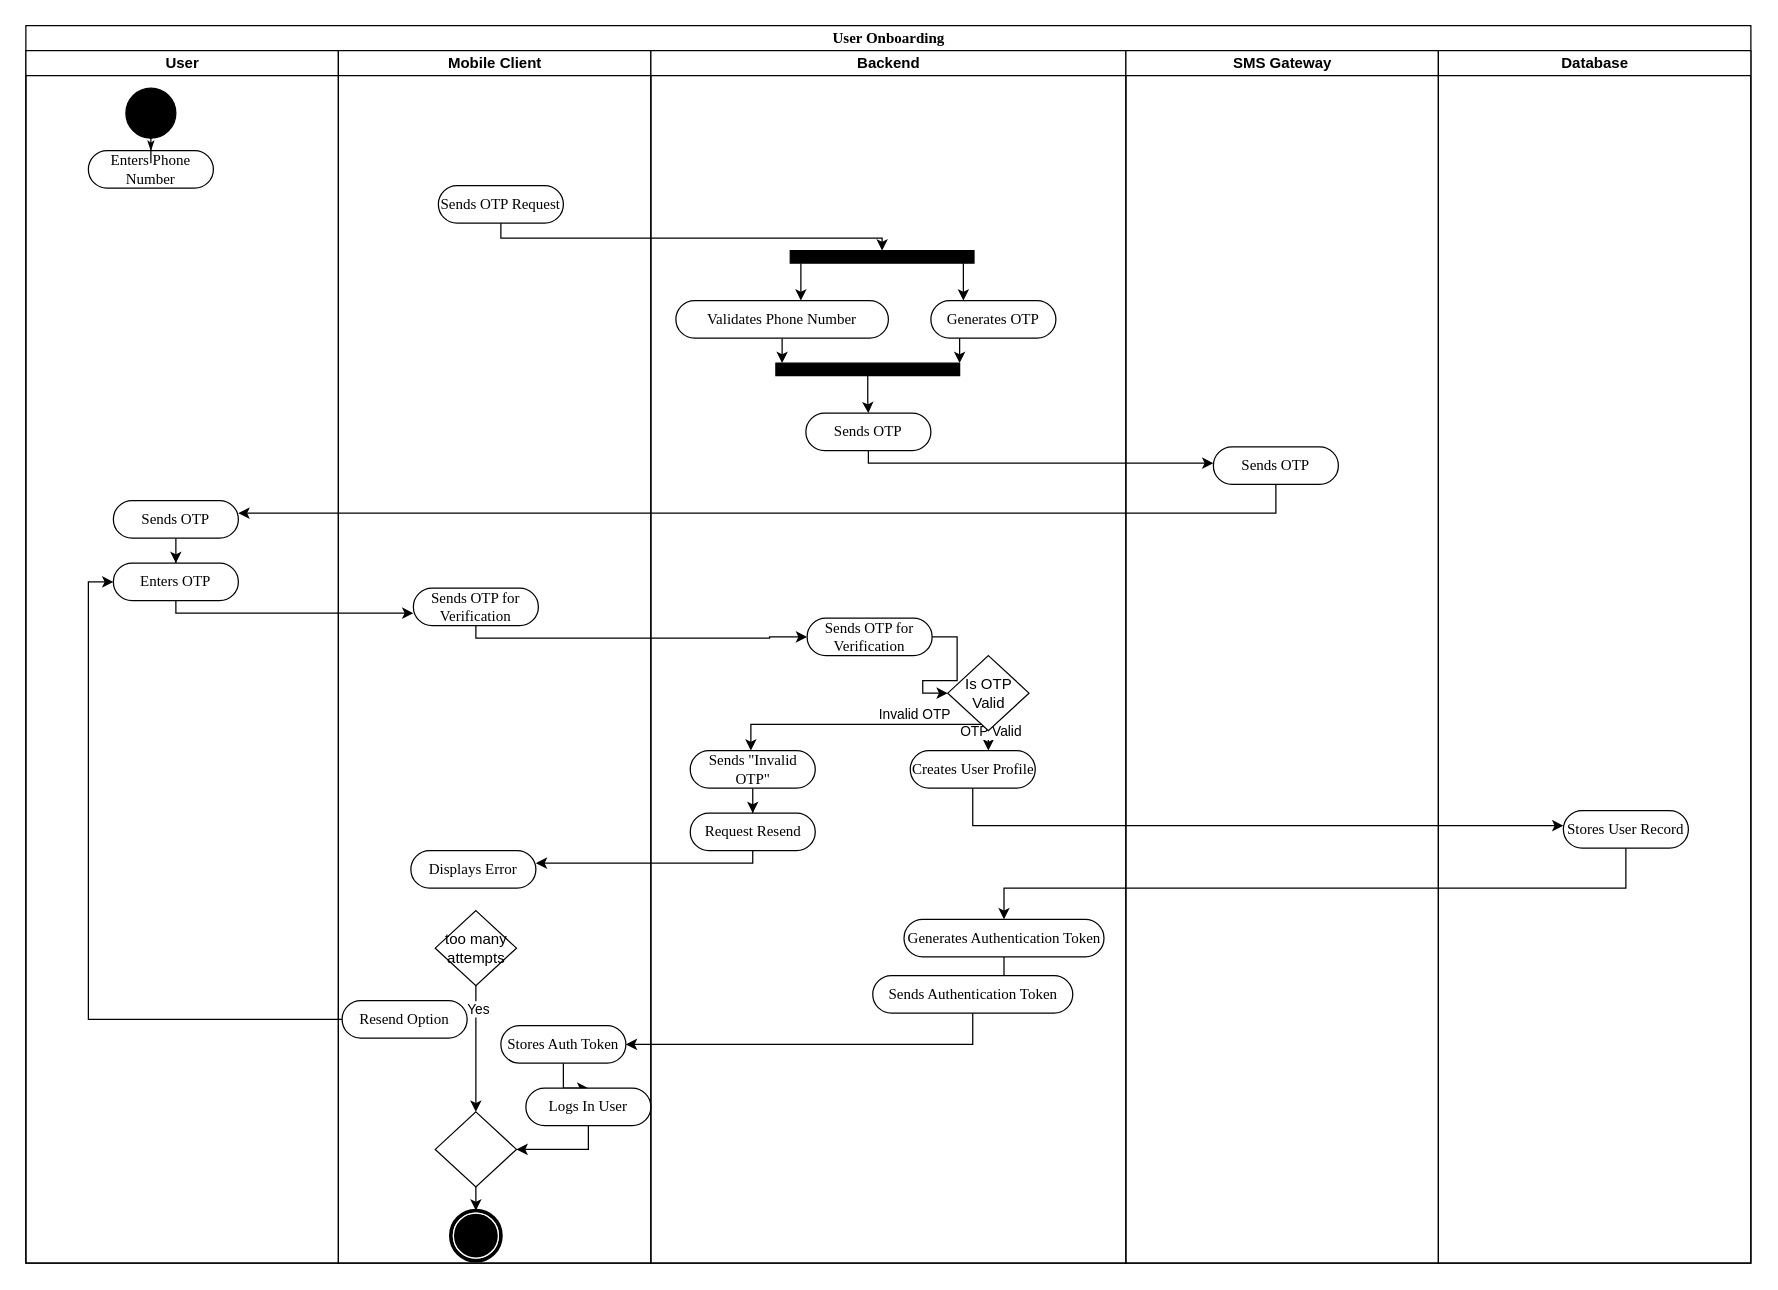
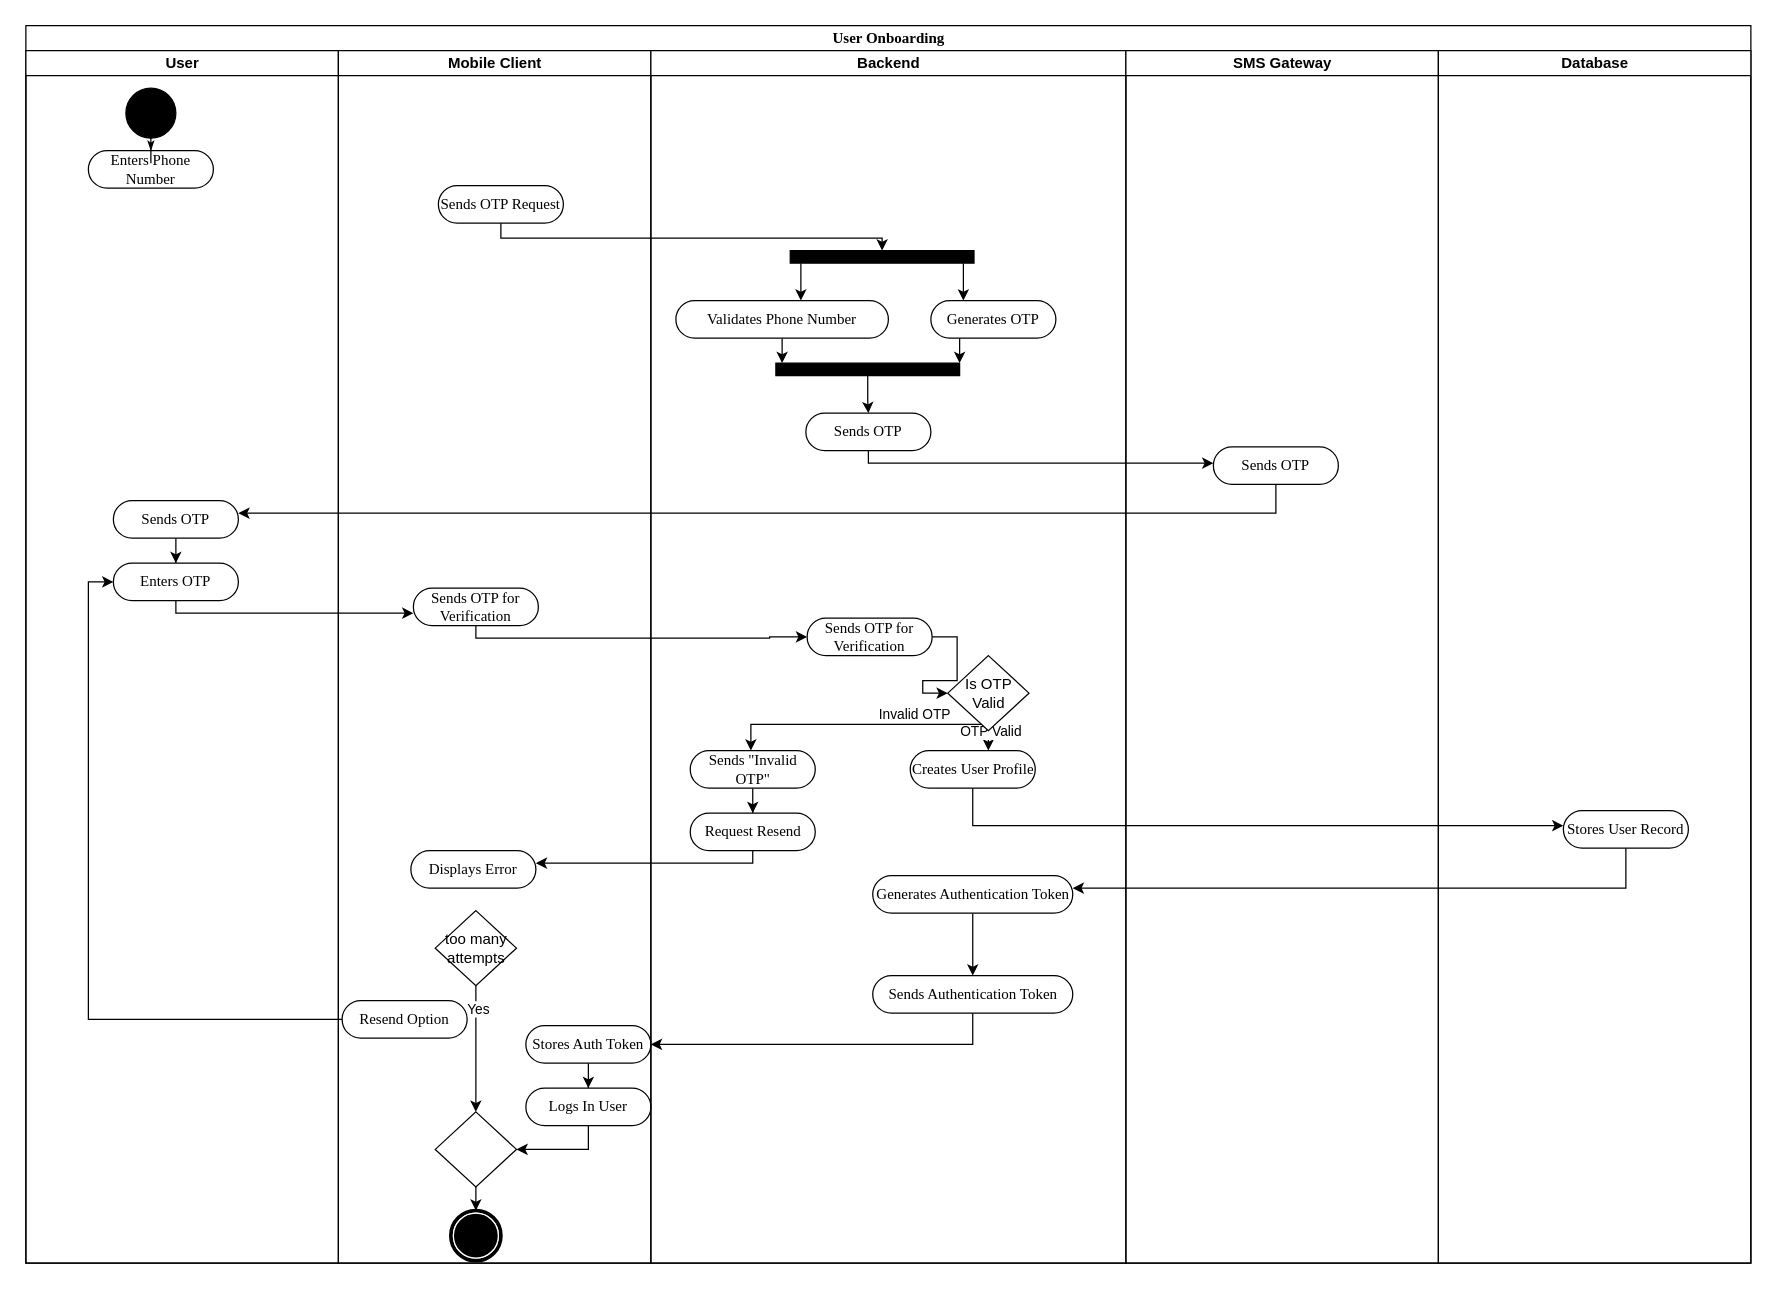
node "Generates Authentication Token": moved (1004, 938) -> (973, 894)
node "Stores Auth Token": moved (563, 1044) -> (588, 1044)
